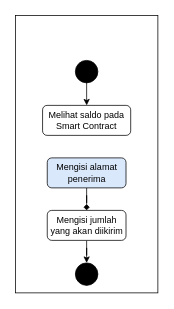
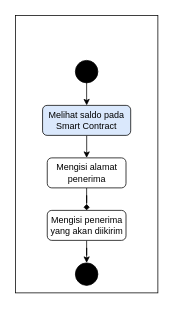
node "Melihat saldo pada Smart Contract": fillcolor #ffffff -> #dae8fc
edge "Melihat saldo pada Smart Contract" -> "Mengisi alamat penerima": added
node "Mengisi alamat penerima": fillcolor #dae8fc -> #ffffff
node "Mengisi jumlah yang akan diikirim": label "Mengisi jumlah yang akan diikirim" -> "Mengisi penerima yang akan diikirim"
